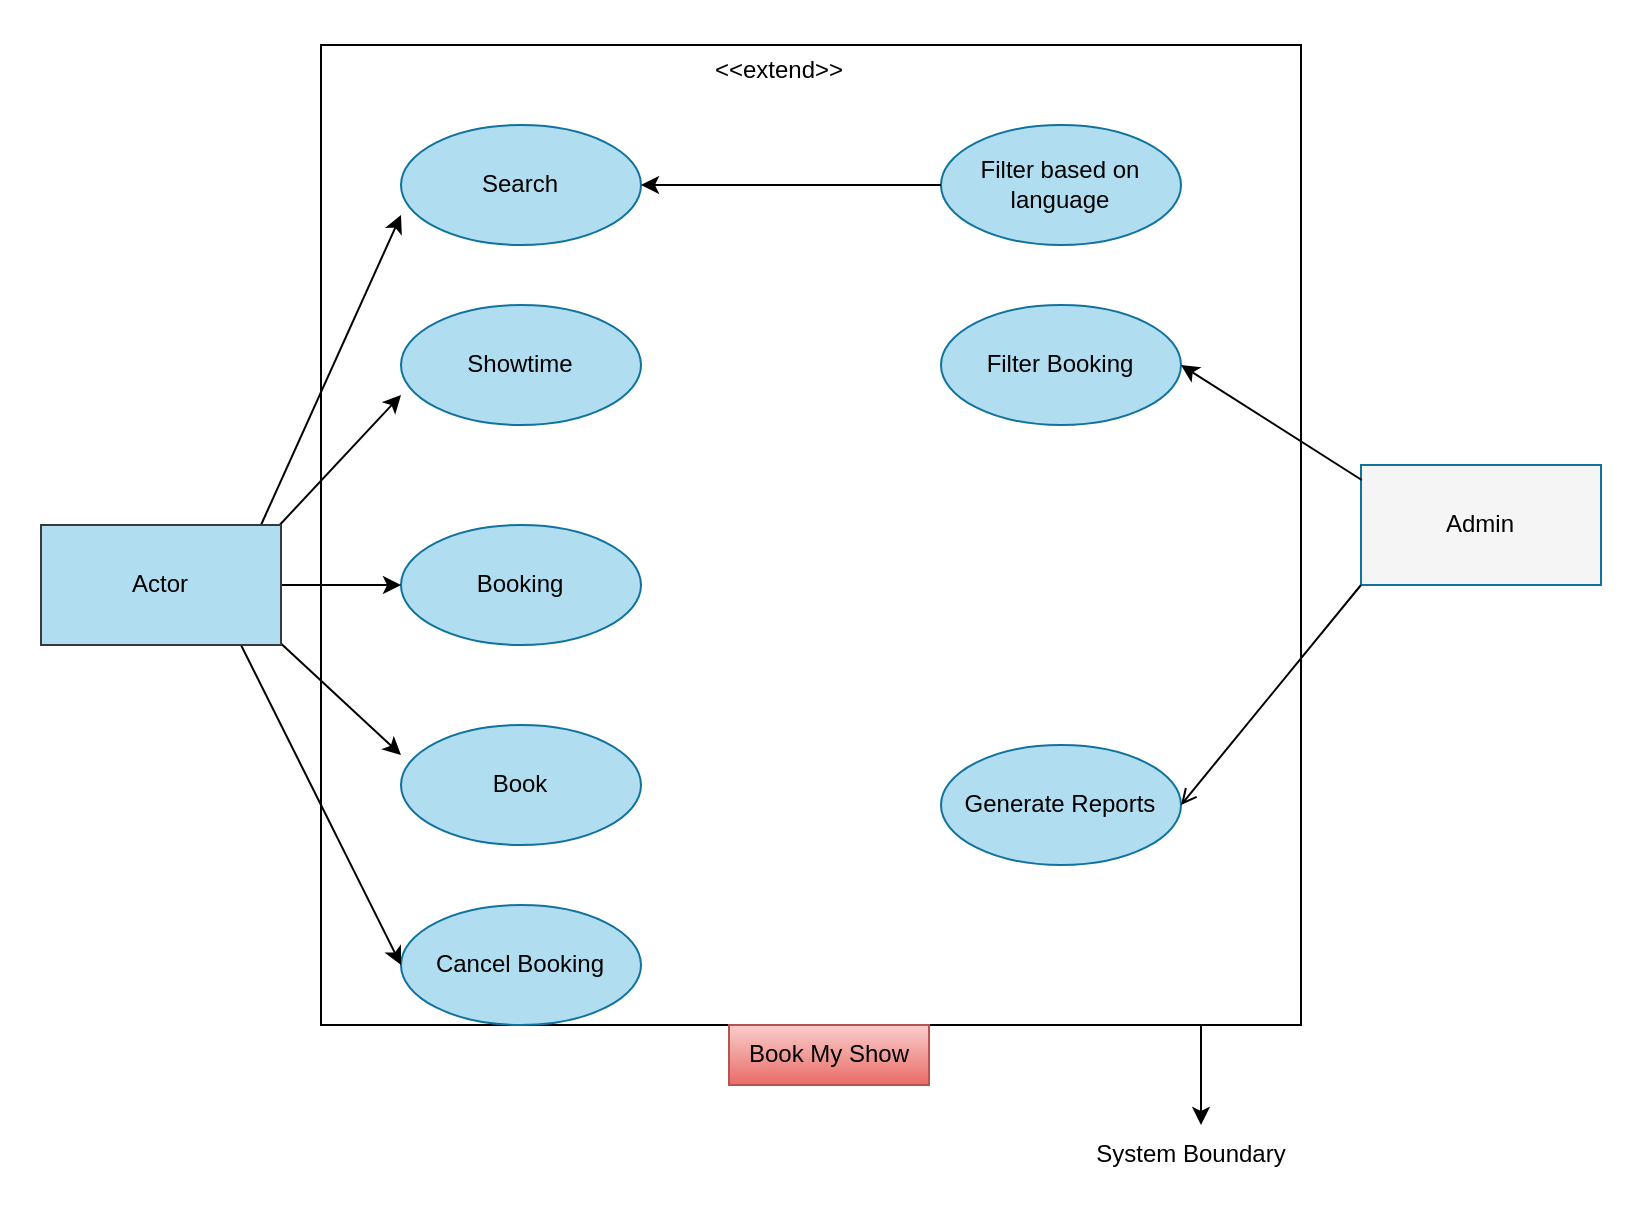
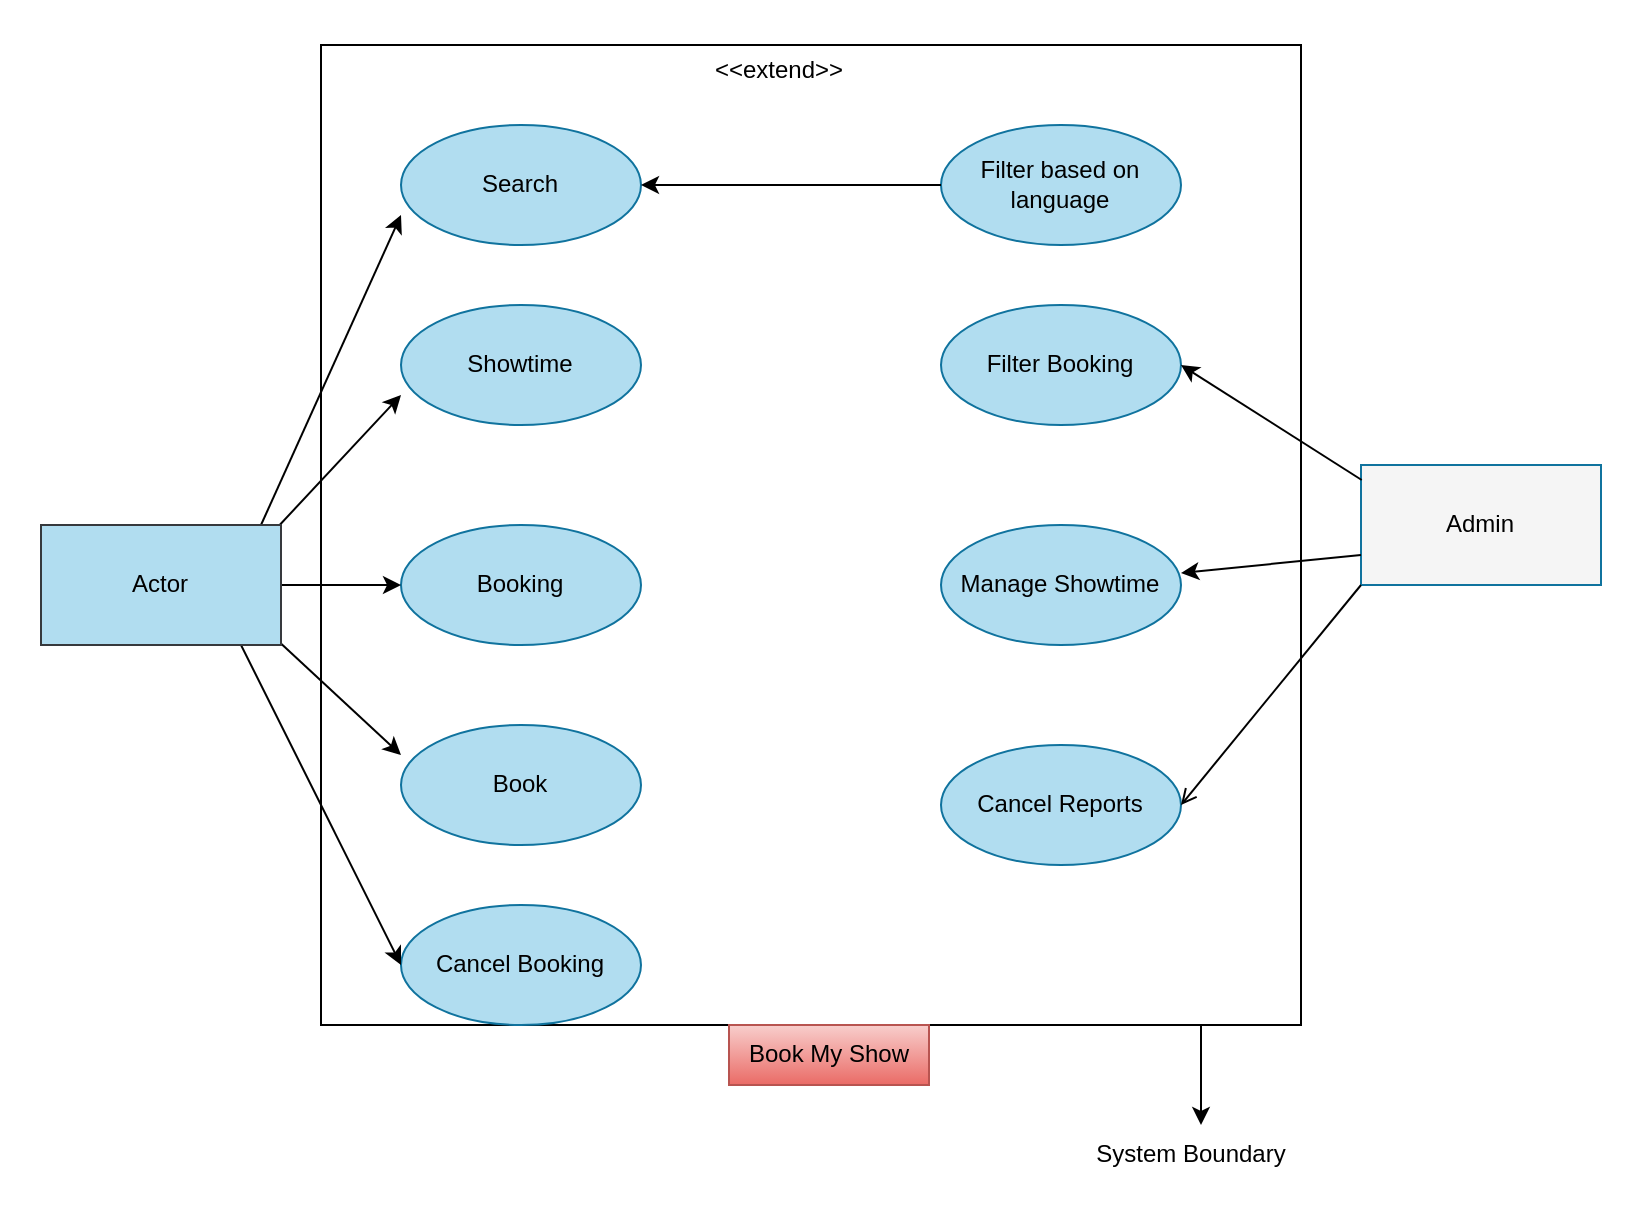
edge "Admin" -> "Manage Showtime": added
node "Manage Showtime": added
node "Generate Reports": label "Generate Reports" -> "Cancel Reports"
